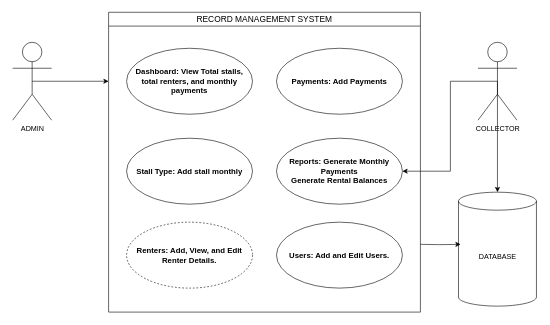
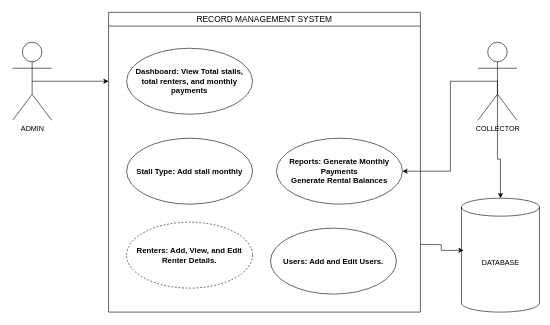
node "Payments: Add Payments": removed
node "DATABASE": moved (497, 249) -> (500, 255)
node "Users: Add and Edit Users.": moved (339, 255) -> (333, 261)
